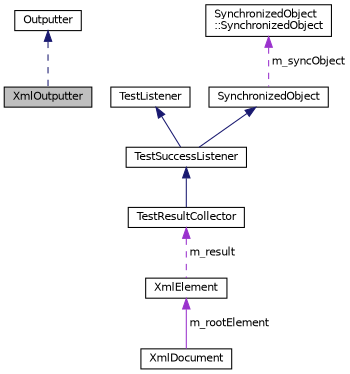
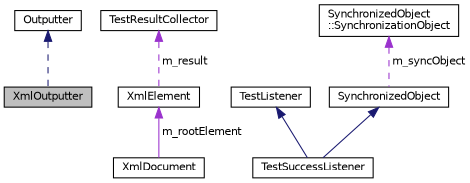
node "SynchronizedObject ::SynchronizedObject": label "SynchronizedObject ::SynchronizedObject" -> "SynchronizedObject ::SynchronizationObject"
edge "TestResultCollector" -> "TestSuccessListener": removed
